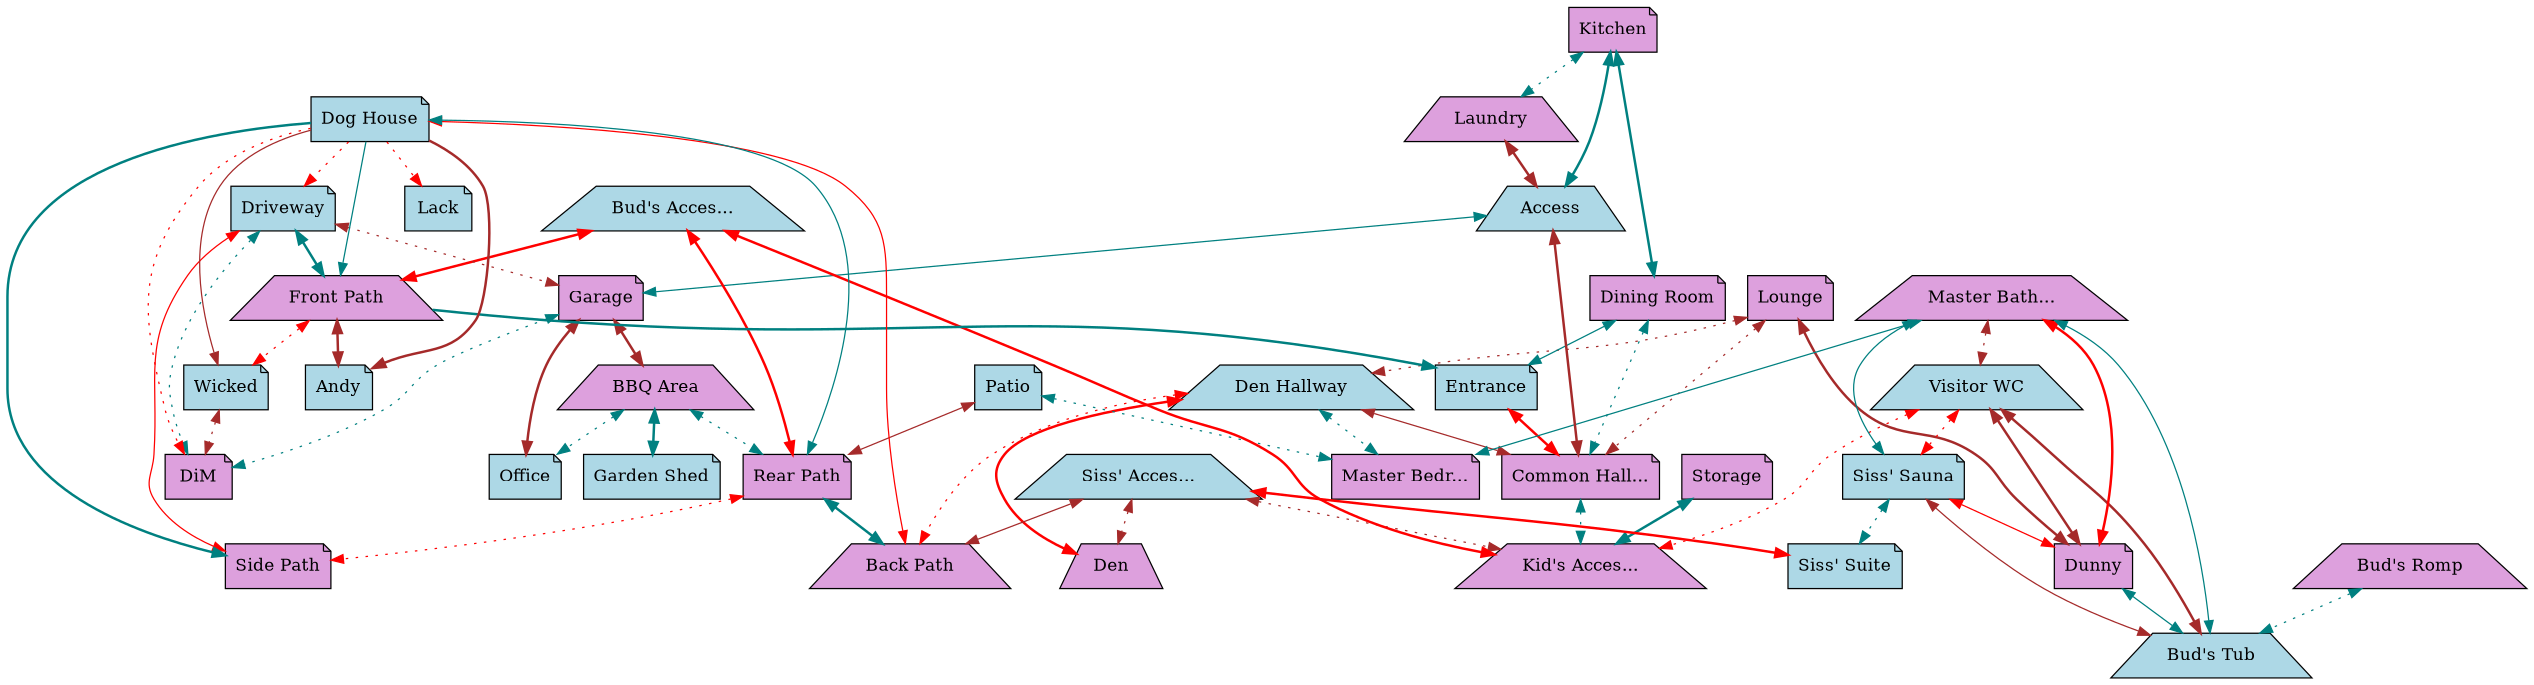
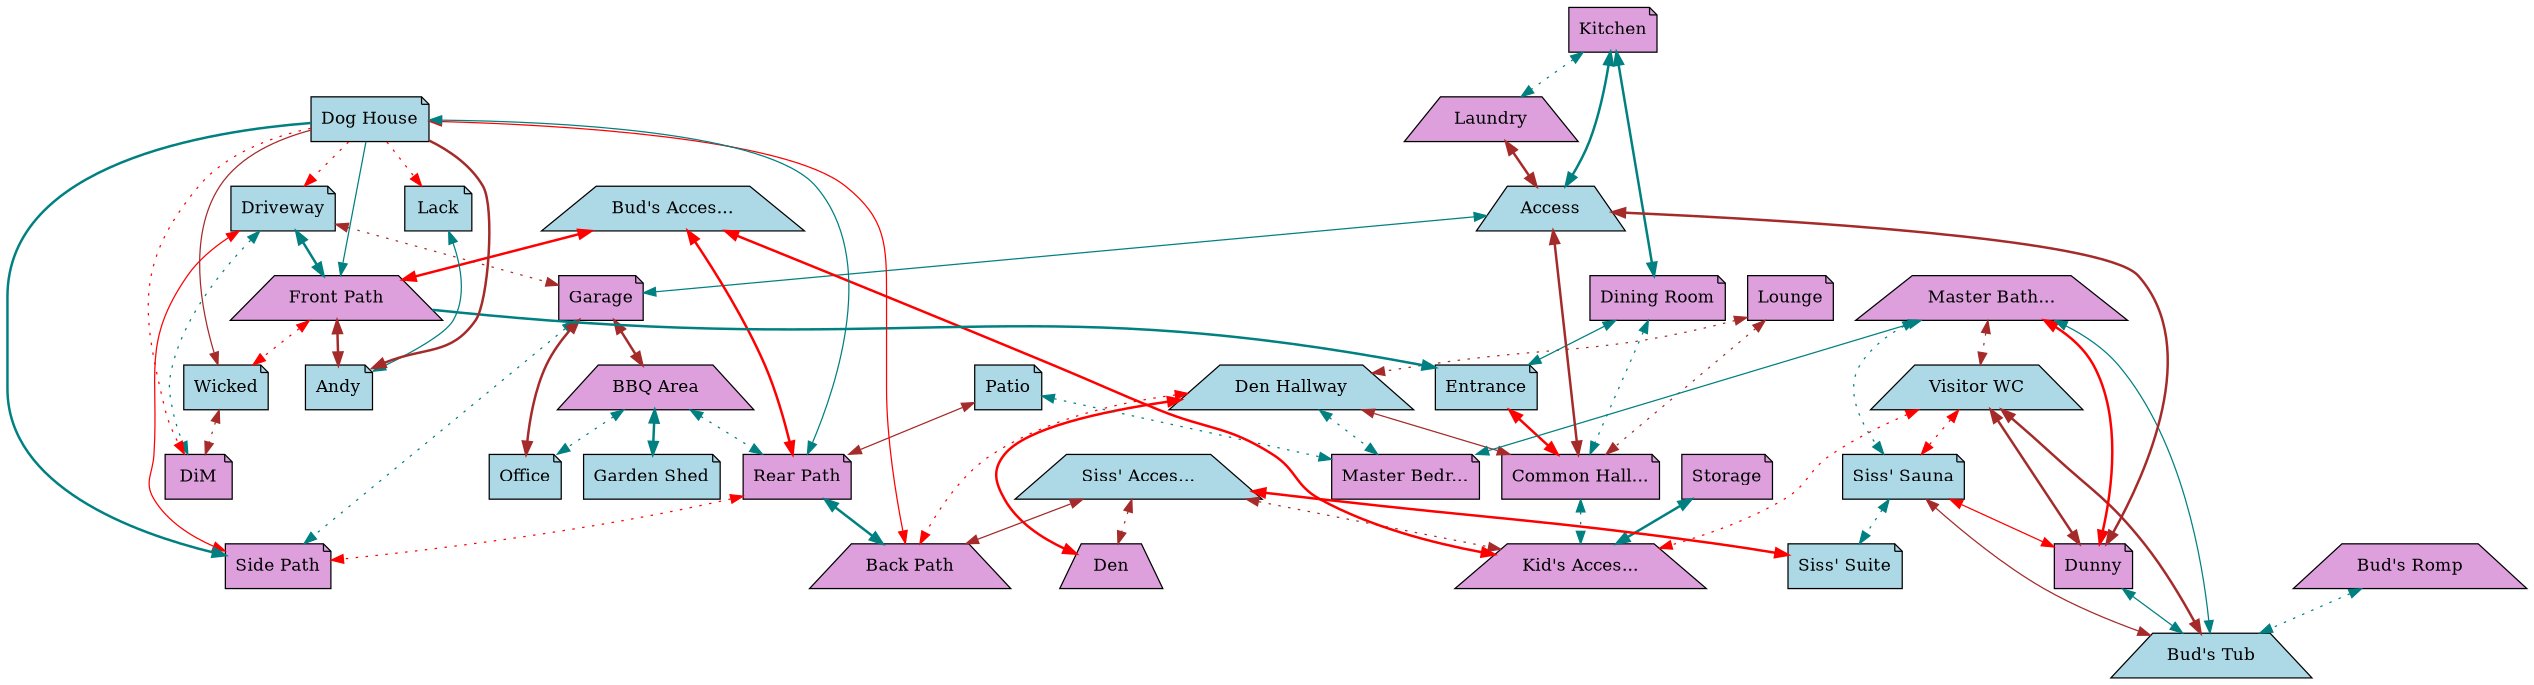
edge "Lack" -- "Andy": added
edge "Master Bath..." -- "Siss' Sauna": style solid -> dotted
edge "Garage" -- "DiM": now "Garage" -- "Side Path"
edge "Lounge" -- "Dunny": now "Access" -- "Dunny"
